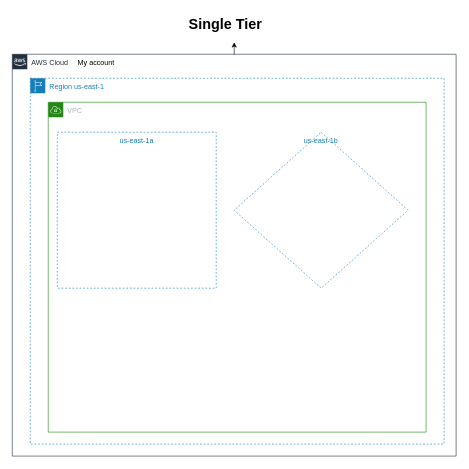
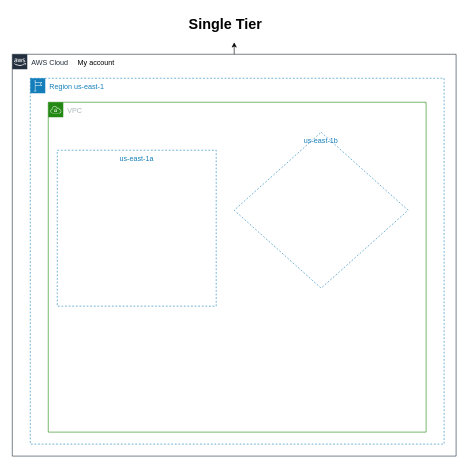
node "us-east-1a": moved (137, 210) -> (137, 228)
